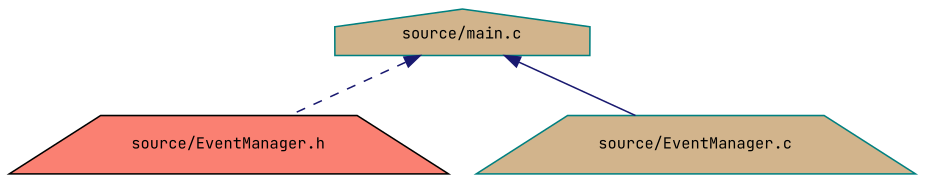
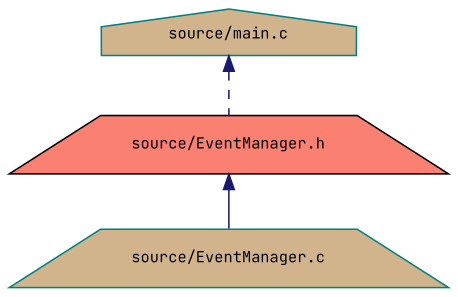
edge "source/EventManager.c" -> "source/main.c": now "source/EventManager.c" -> "source/EventManager.h"
